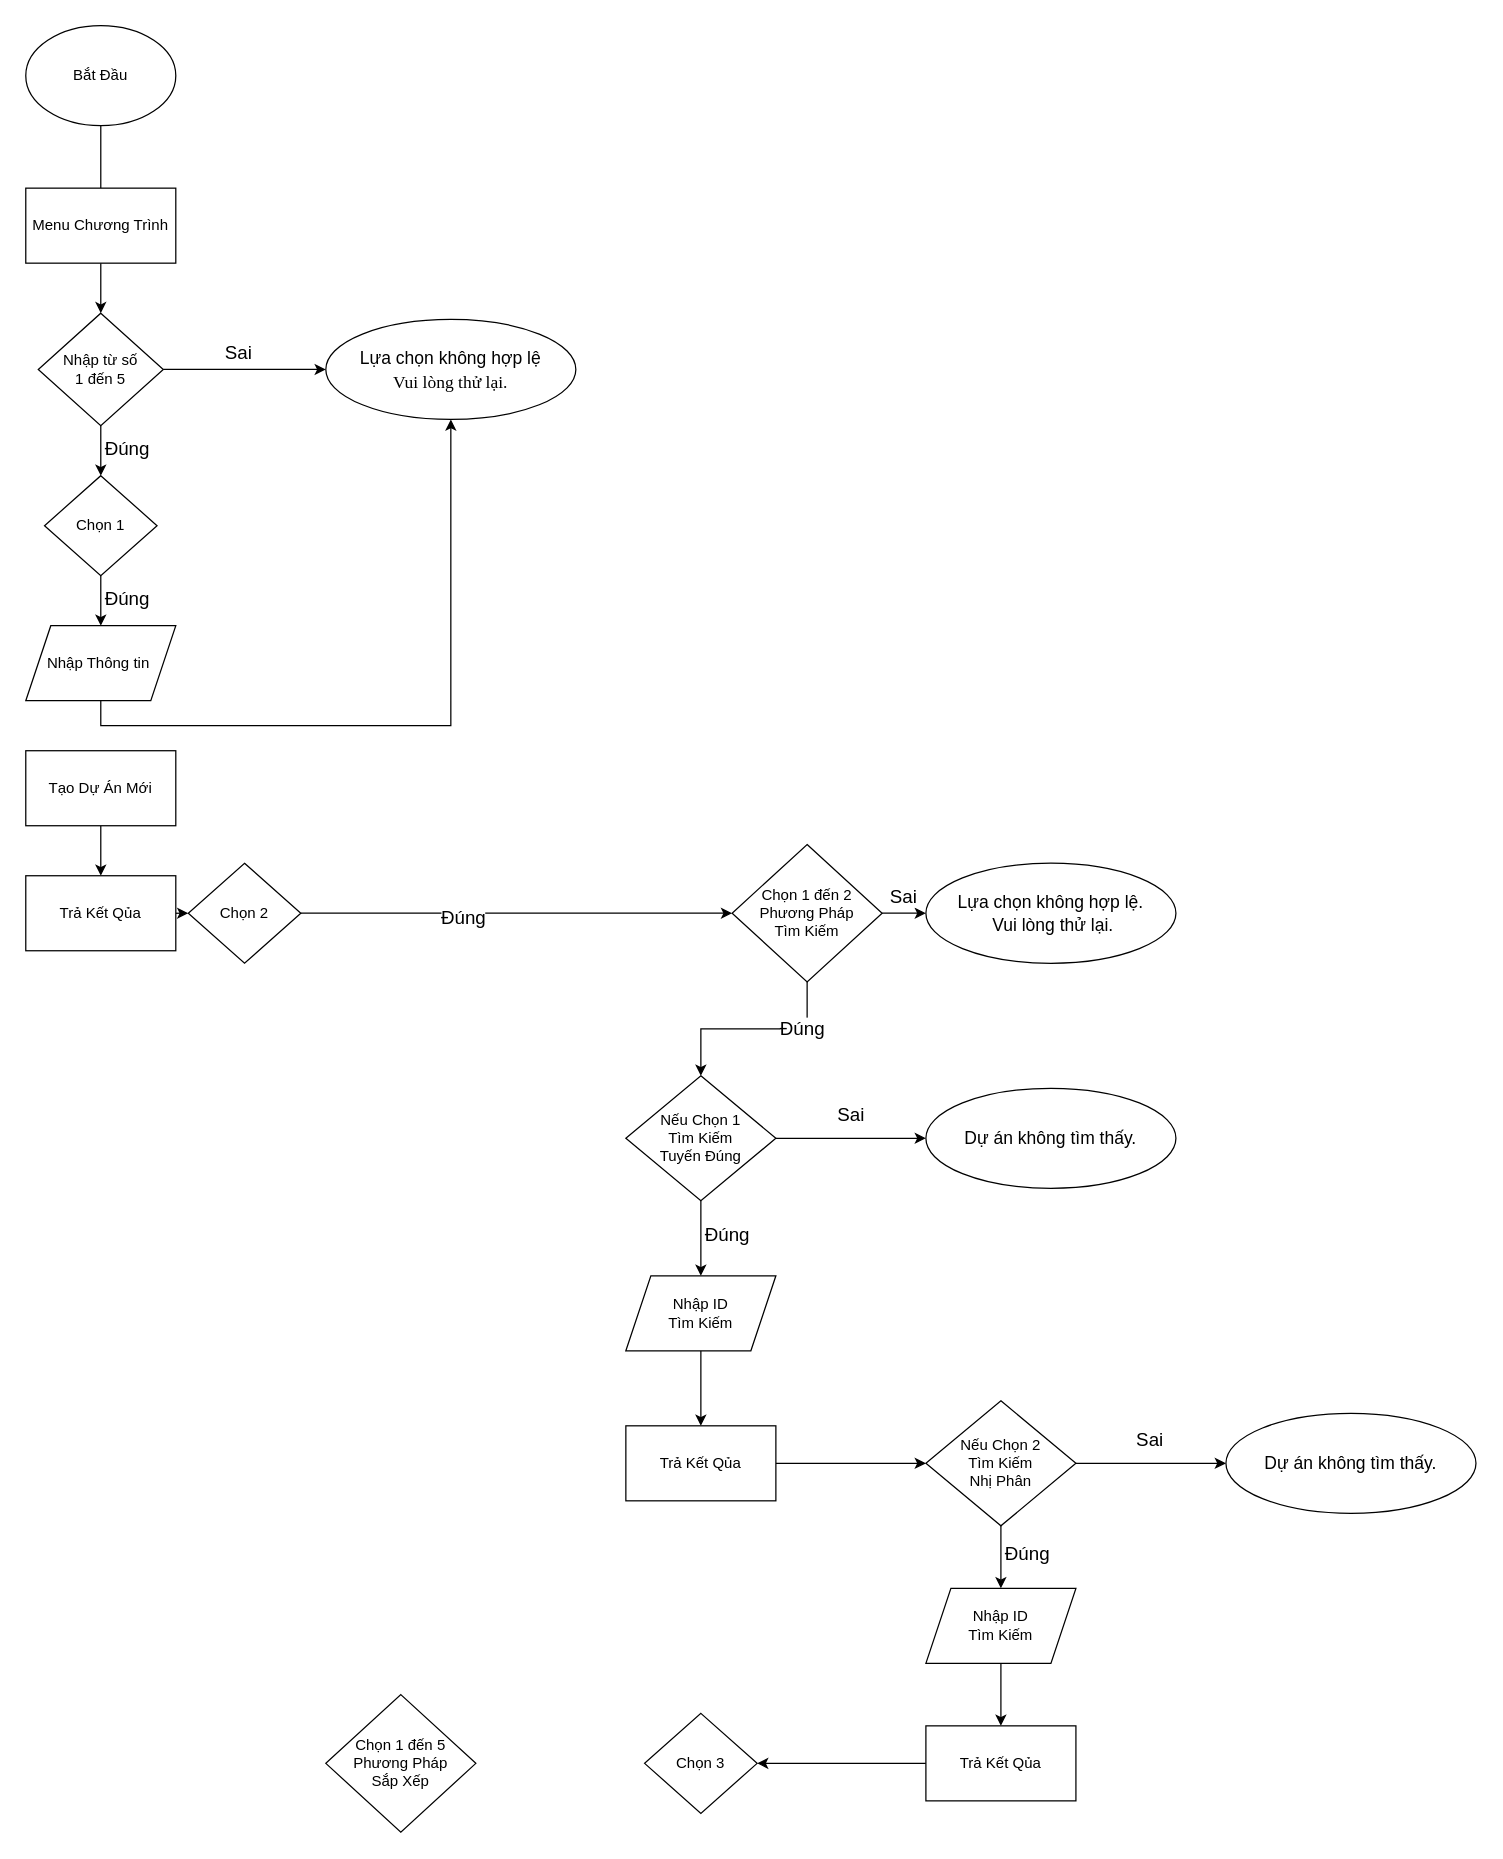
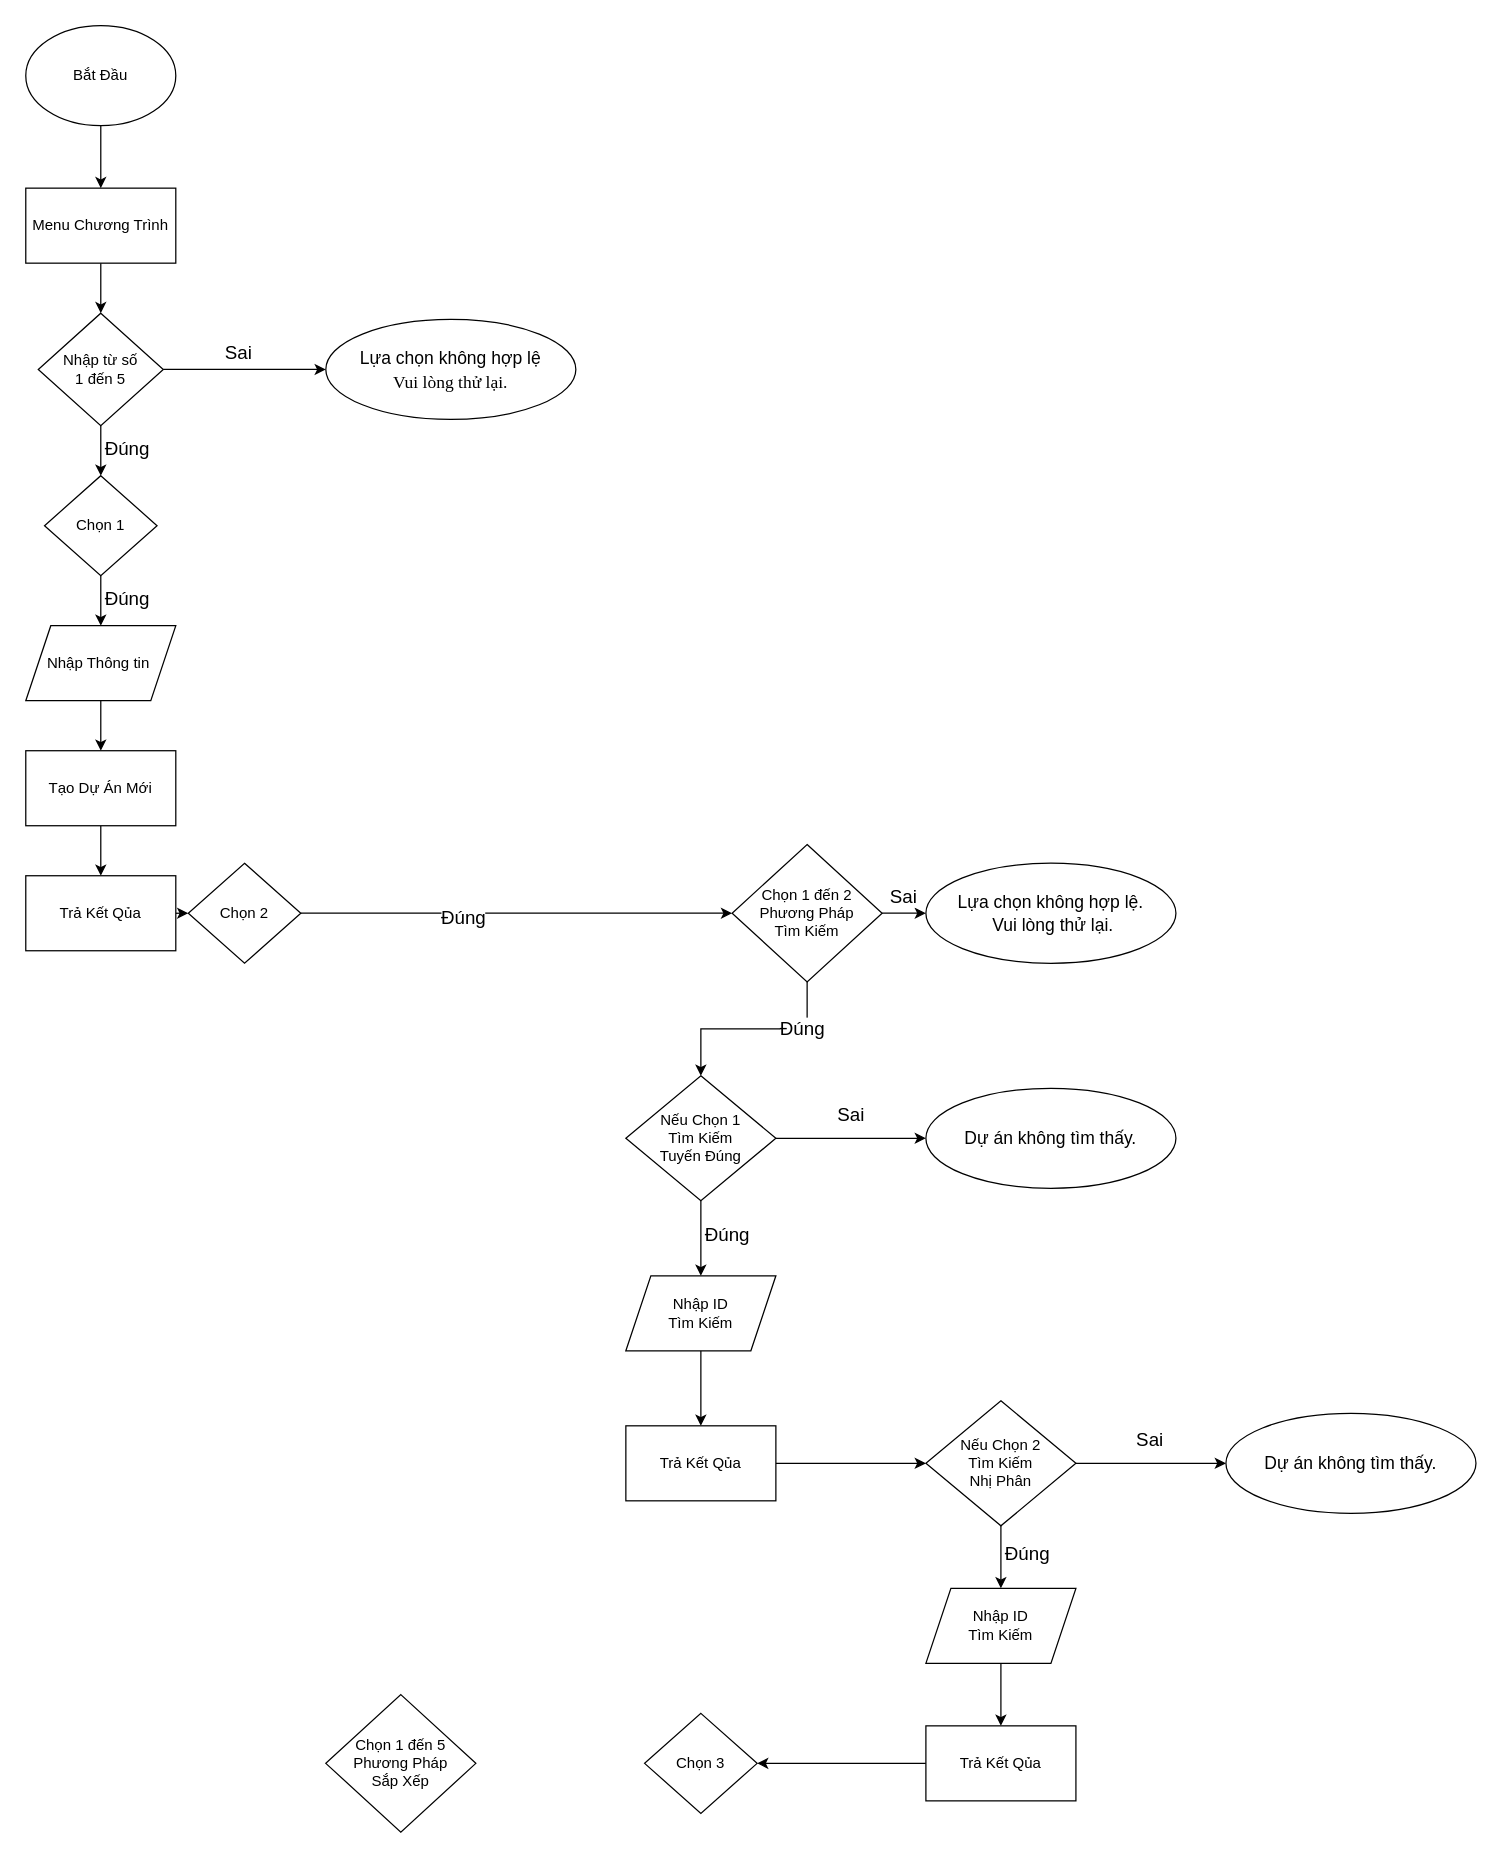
edge "Bắt Đầu" -- "Menu Chương Trình": arrowhead none -> classic
edge "Nhập Thông tin" -> "Lựa chọn không hợp lệ Vui lòng thử lại.": now "Nhập Thông tin" -> "Tạo Dự Án Mới"
